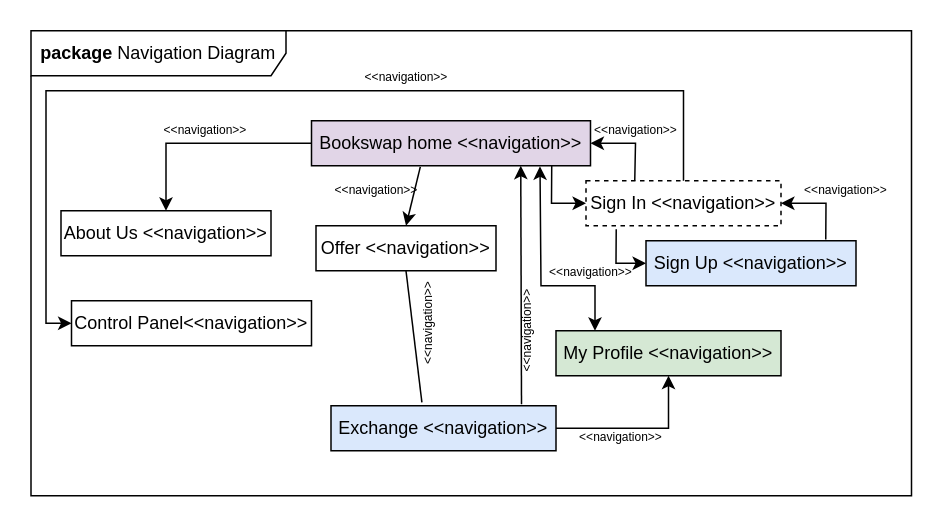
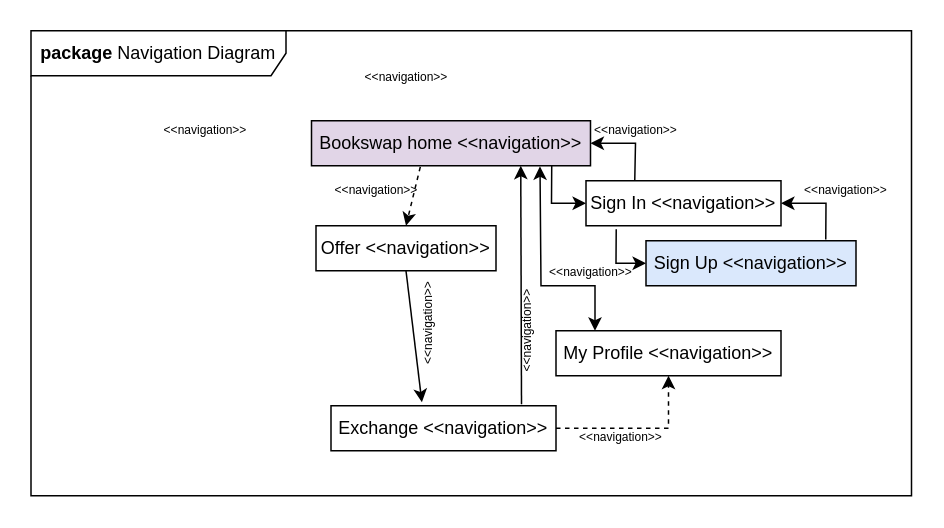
edge "Sign In <<navigation>>" -> "Control Panel<<navigation>>": removed
edge "Bookswap home <<navigation>>" -> "About Us <<navigation>>": removed
edge "Bookswap home <<navigation>>" -> "Offer <<navigation>>": style solid -> dashed
node "Sign In <<navigation>>": style dashed -> solid
node "About Us <<navigation>>": removed
node "Control Panel<<navigation>>": removed
node "My Profile <<navigation>>": fillcolor #d5e8d4 -> #ffffff
edge "Offer <<navigation>>" -- "Exchange <<navigation>>": arrowhead none -> classic
node "Exchange <<navigation>>": fillcolor #dae8fc -> #ffffff
edge "Exchange <<navigation>>" -> "My Profile <<navigation>>": style solid -> dashed
